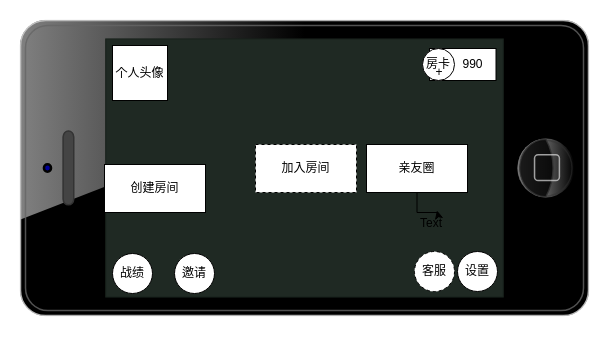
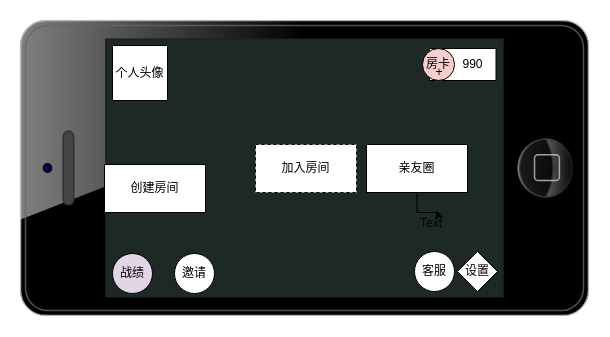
node "房卡": fillcolor #ffffff -> #f8cecc
node "客服": style dashed -> solid
node "设置": shape ellipse -> diamond
node "战绩": fillcolor #ffffff -> #e1d5e7
